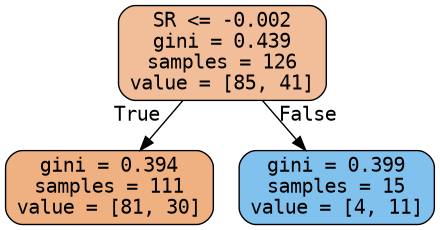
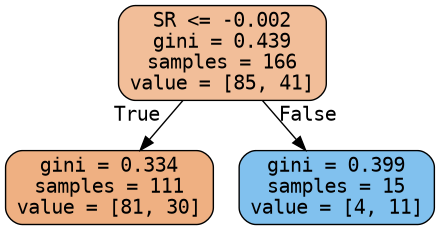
node "SR <= -0.002 gini = 0.439 samples = 126 value = [85, 41]": label "SR <= -0.002 gini = 0.439 samples = 126 value = [85, 41]" -> "SR <= -0.002 gini = 0.439 samples = 166 value = [85, 41]"
node "gini = 0.394 samples = 111 value = [81, 30]": label "gini = 0.394 samples = 111 value = [81, 30]" -> "gini = 0.334 samples = 111 value = [81, 30]"
